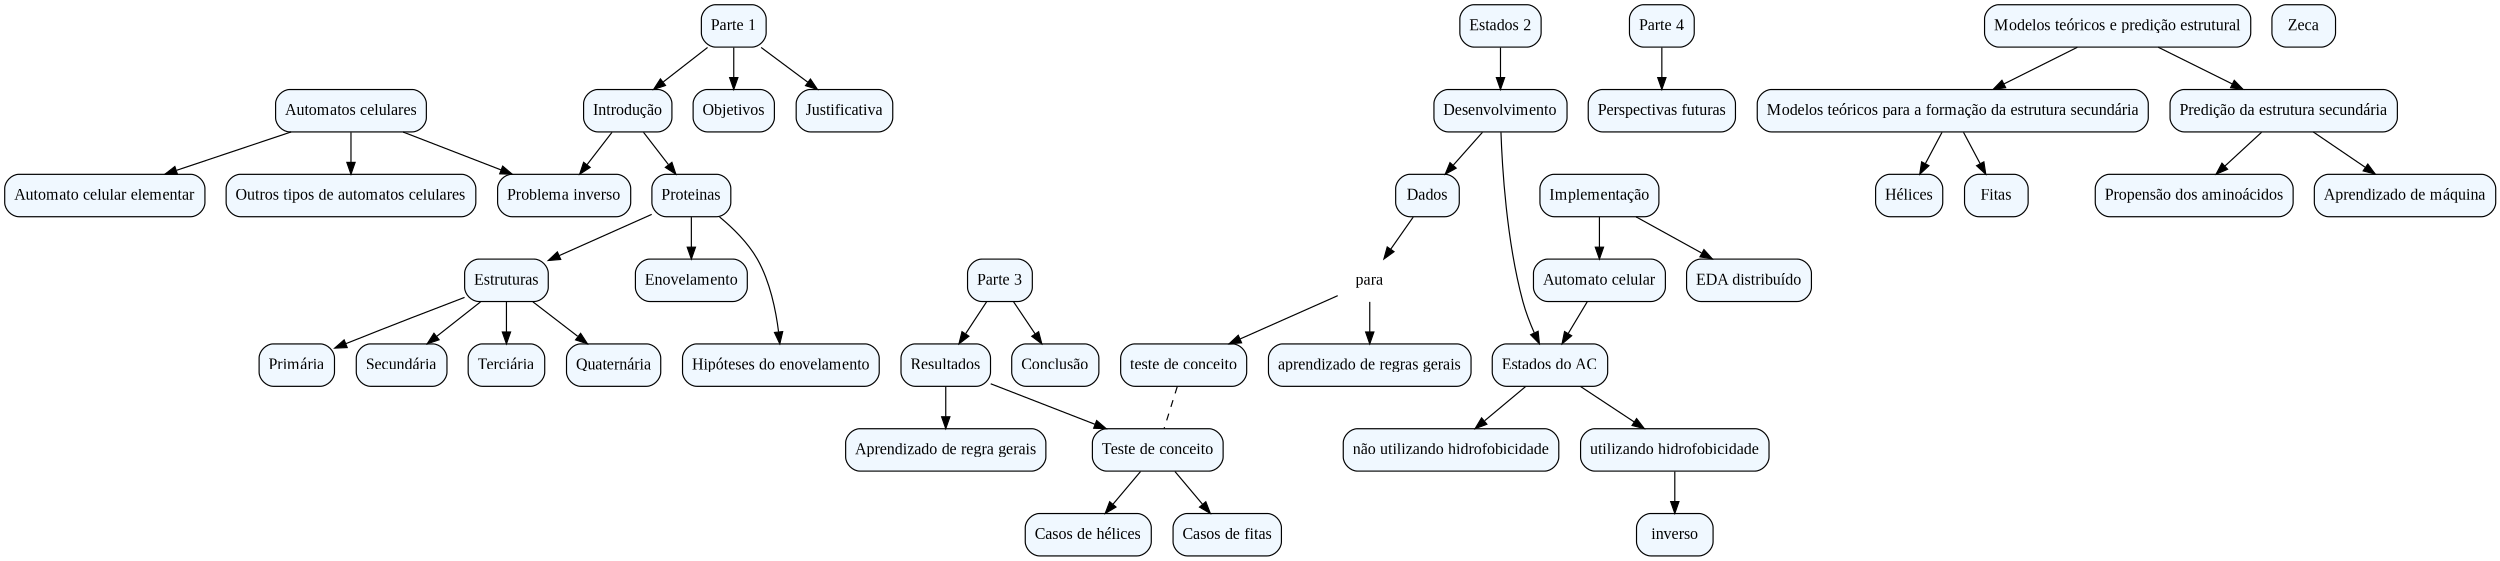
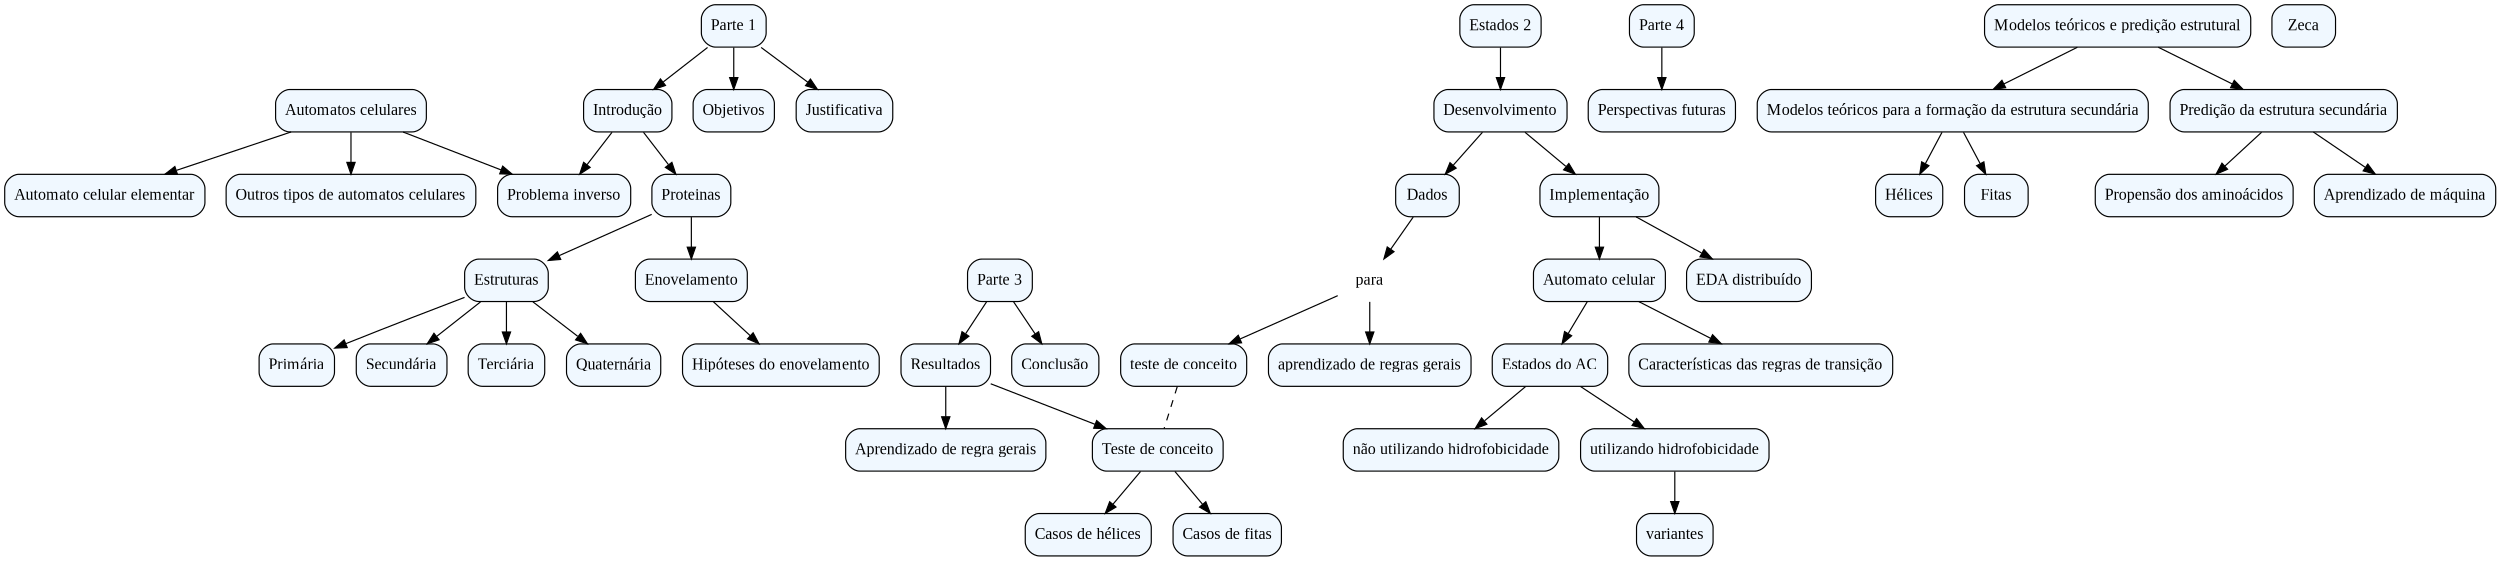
edge "Desenvolvimento" -> "Estados do AC": now "Desenvolvimento" -> "Implementação"
edge "Proteinas" -> "Hipóteses do enovelamento": now "Enovelamento" -> "Hipóteses do enovelamento"
node "Características das regras de transição": added
node "inverso": label "inverso" -> "variantes"
